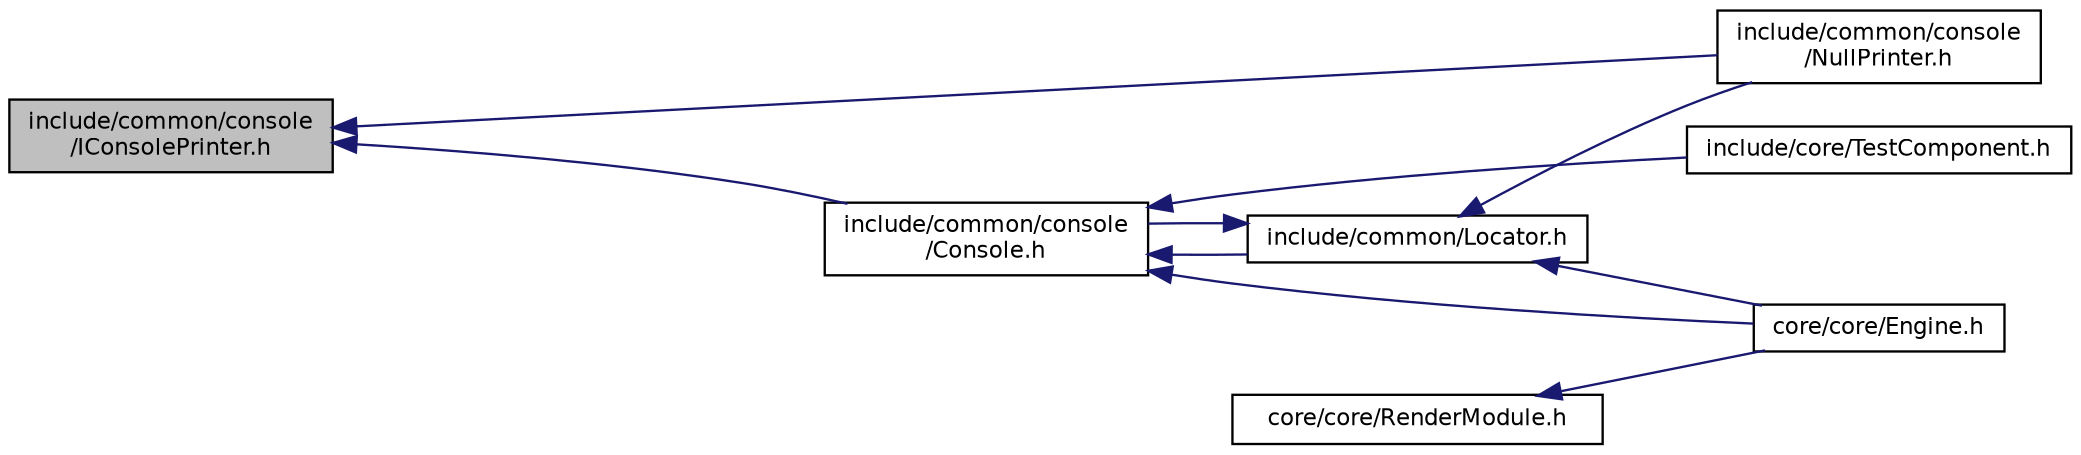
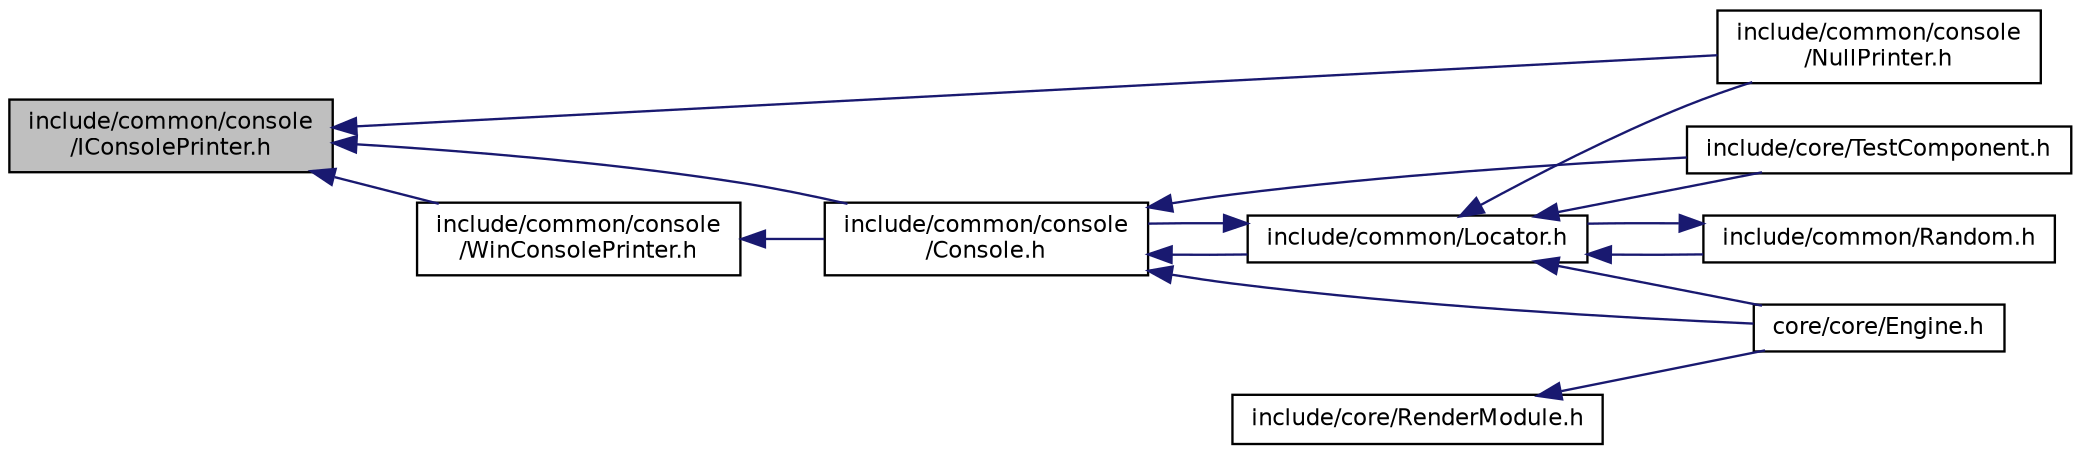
edge "include/core/TestComponent.h" -> "include/common/Locator.h": added
node "include/common/console /WinConsolePrinter.h": added
node "include/common/Random.h": added
node "core/core/RenderModule.h": label "core/core/RenderModule.h" -> "include/core/RenderModule.h"
